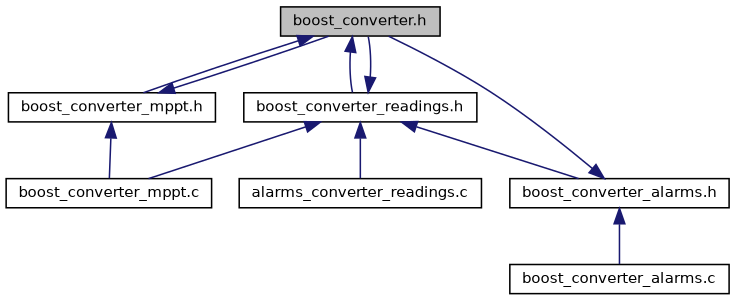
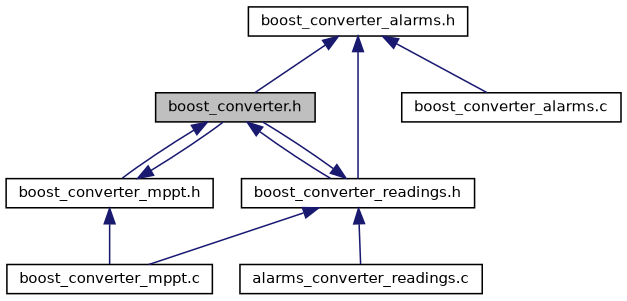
edge "boost_converter_alarms.h" -> "boost_converter_readings.h": reversed
